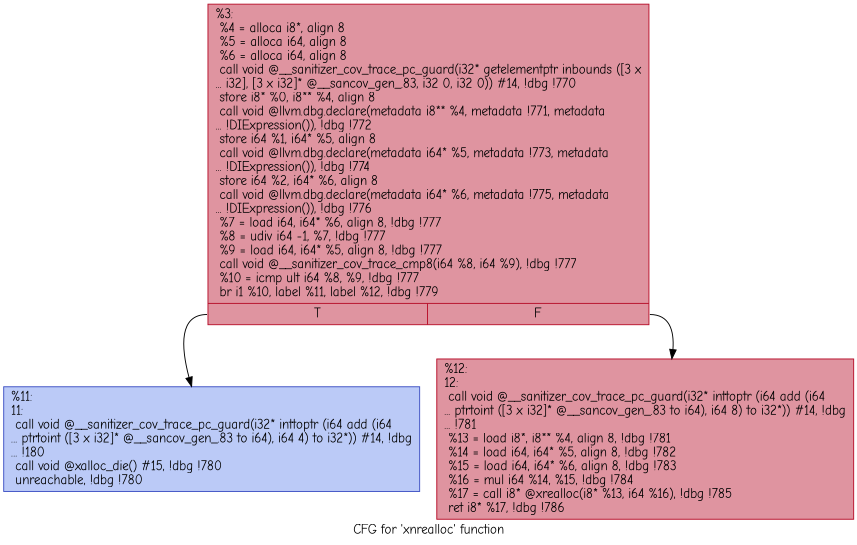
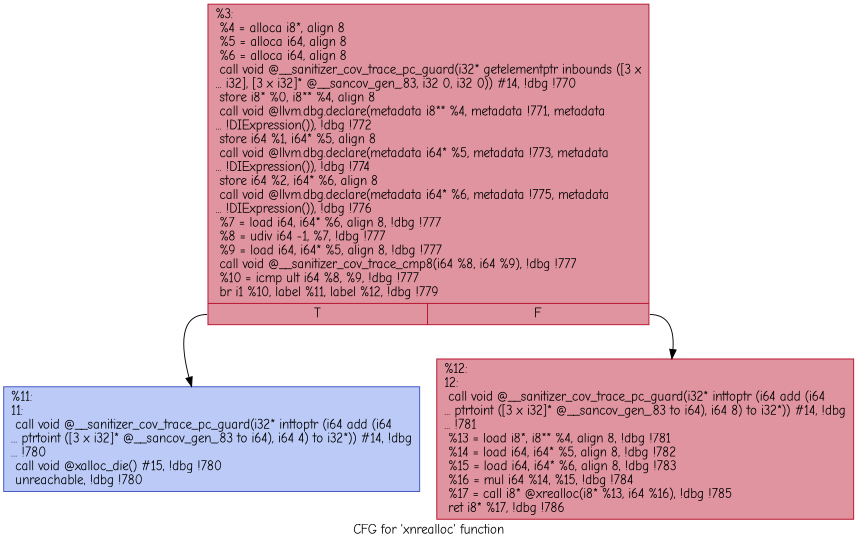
node "%11:": text "... !180" -> "... !780"
